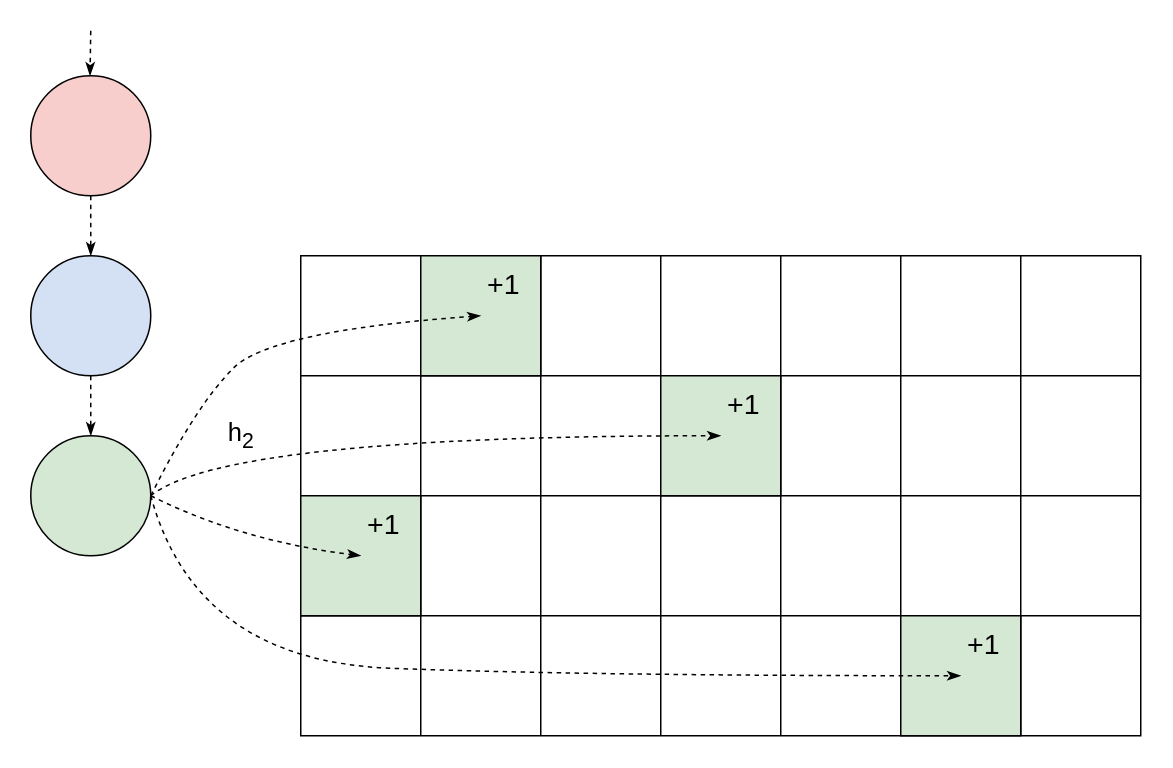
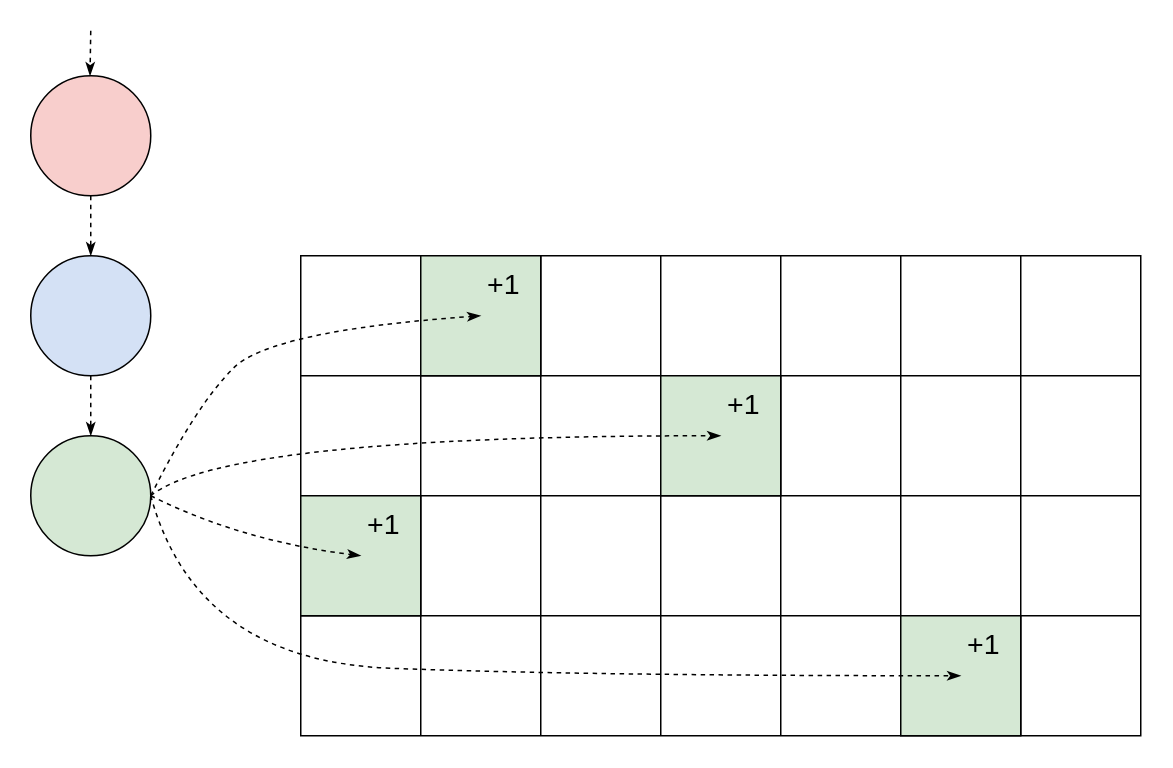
node "h2": removed
